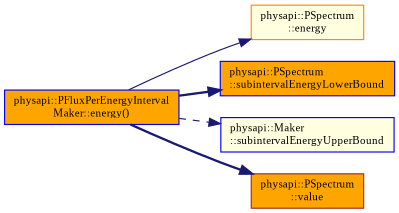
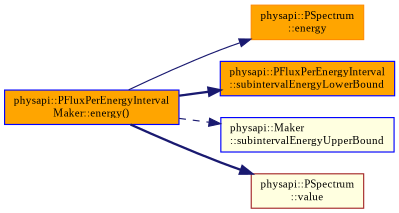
node "physapi::PSpectrum ::energy": fillcolor lightyellow -> orange
node "physapi::PSpectrum ::subintervalEnergyLowerBound": label "physapi::PSpectrum ::subintervalEnergyLowerBound" -> "physapi::PFluxPerEnergyInterval ::subintervalEnergyLowerBound"
node "physapi::PSpectrum ::value": fillcolor orange -> lightyellow
